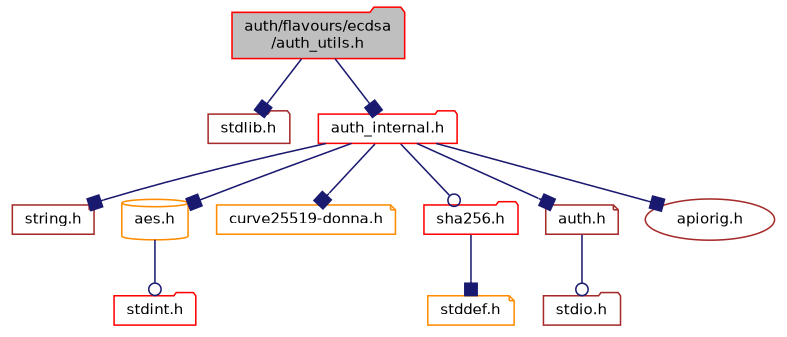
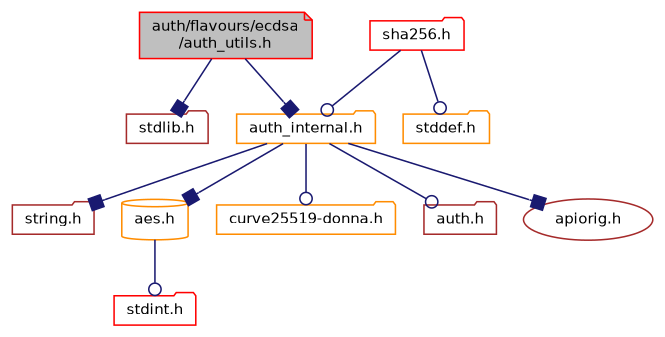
node "auth/flavours/ecdsa /auth_utils.h": shape folder -> note
node "auth_internal.h": color red -> darkorange
edge "auth_internal.h" -> "curve25519-donna.h": arrowhead box -> odot
edge "auth_internal.h" -> "sha256.h": reversed
edge "auth_internal.h" -> "auth.h": arrowhead box -> odot
node "string.h": shape note -> folder
node "curve25519-donna.h": shape note -> folder
node "auth.h": shape note -> folder
edge "sha256.h" -> "stddef.h": arrowhead box -> odot
node "stddef.h": shape note -> folder
node "stdio.h": removed
